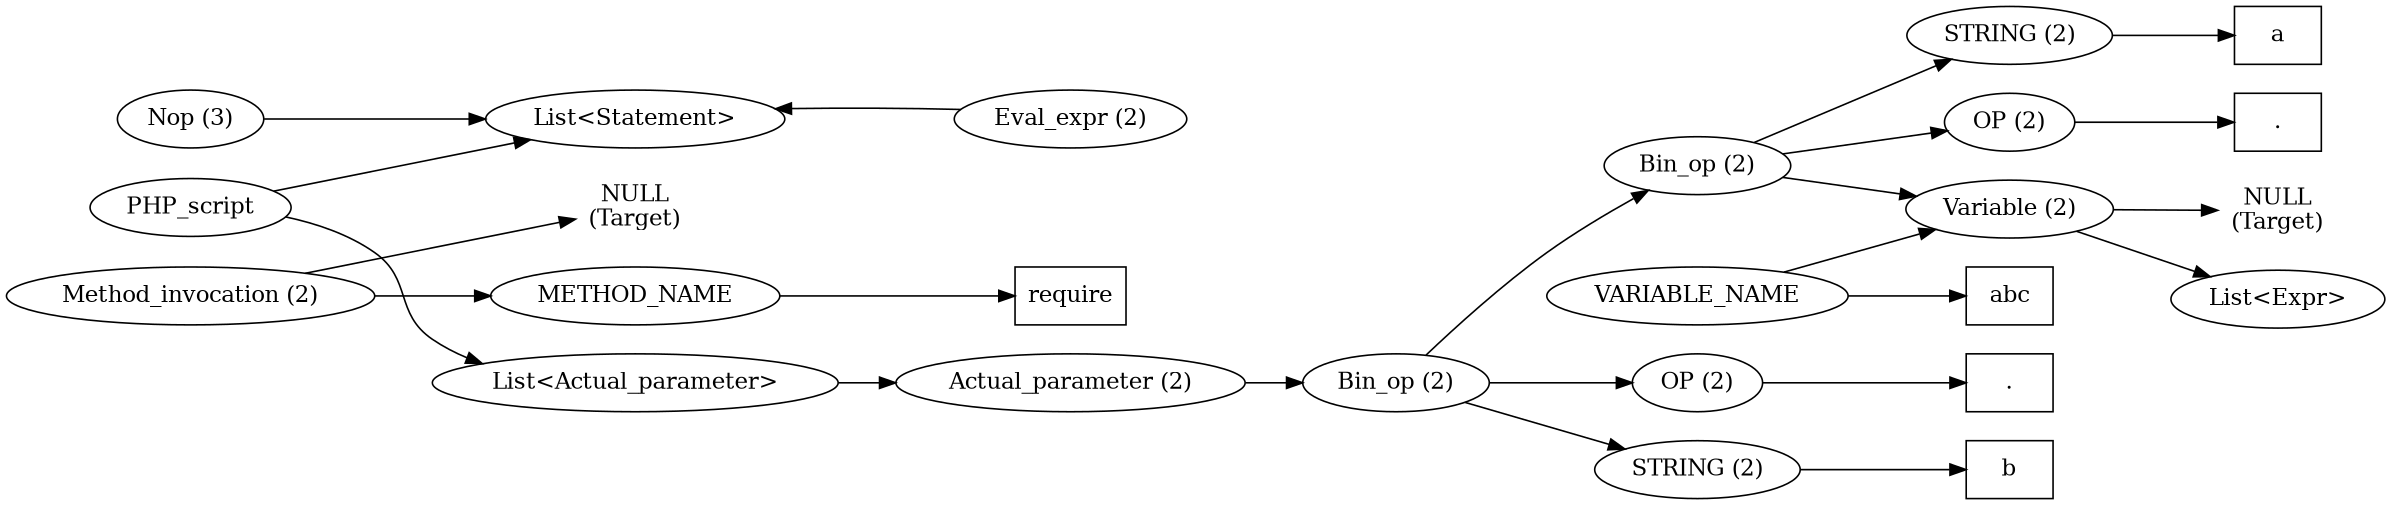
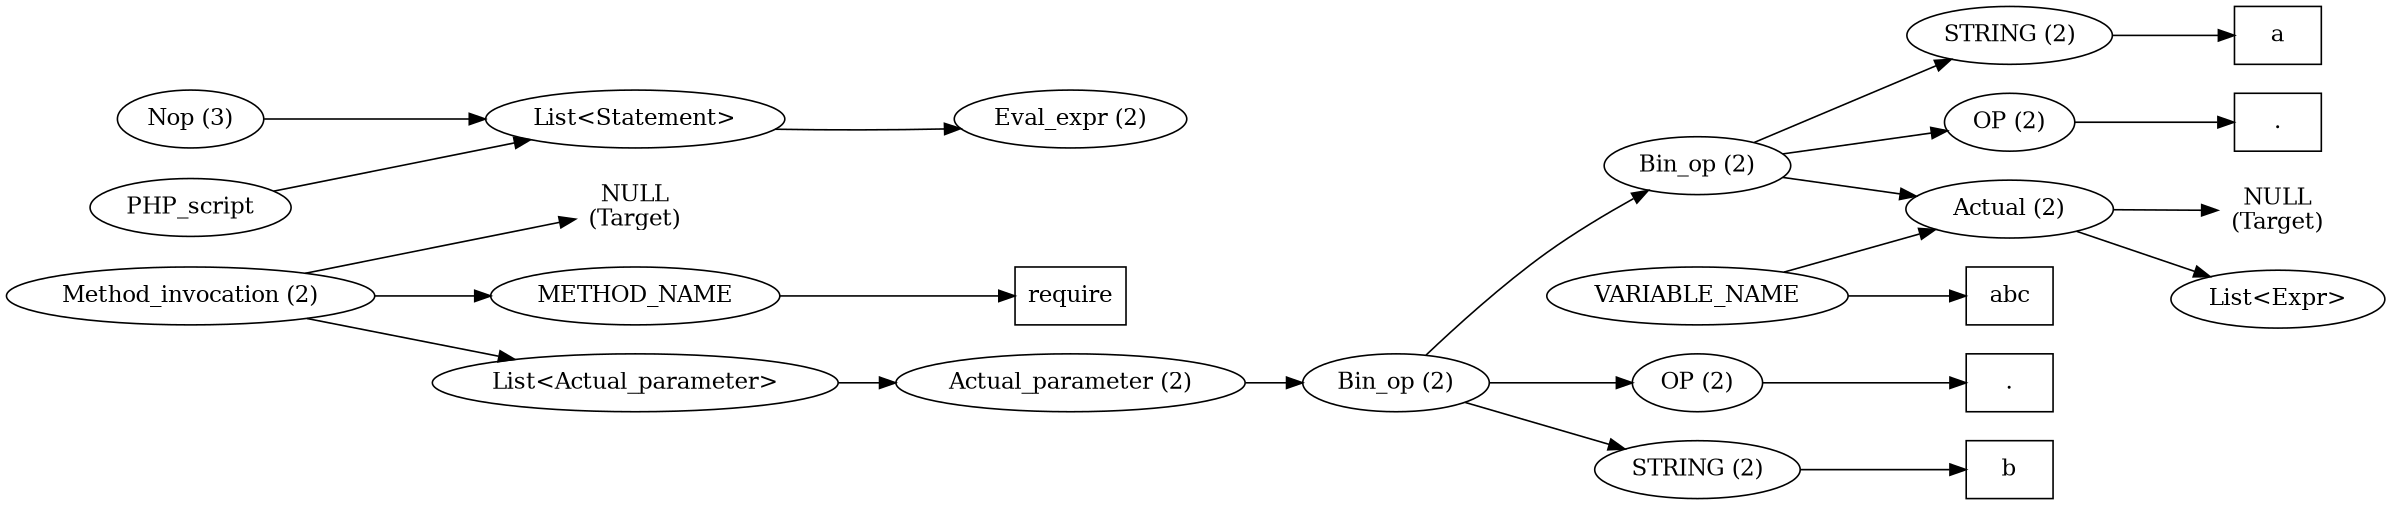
edge "Eval_expr (2)" -> "List<Statement>": reversed
node "Variable (2)": label "Variable (2)" -> "Actual (2)"
edge "PHP_script" -> "List<Actual_parameter>": now "Method_invocation (2)" -> "List<Actual_parameter>"
